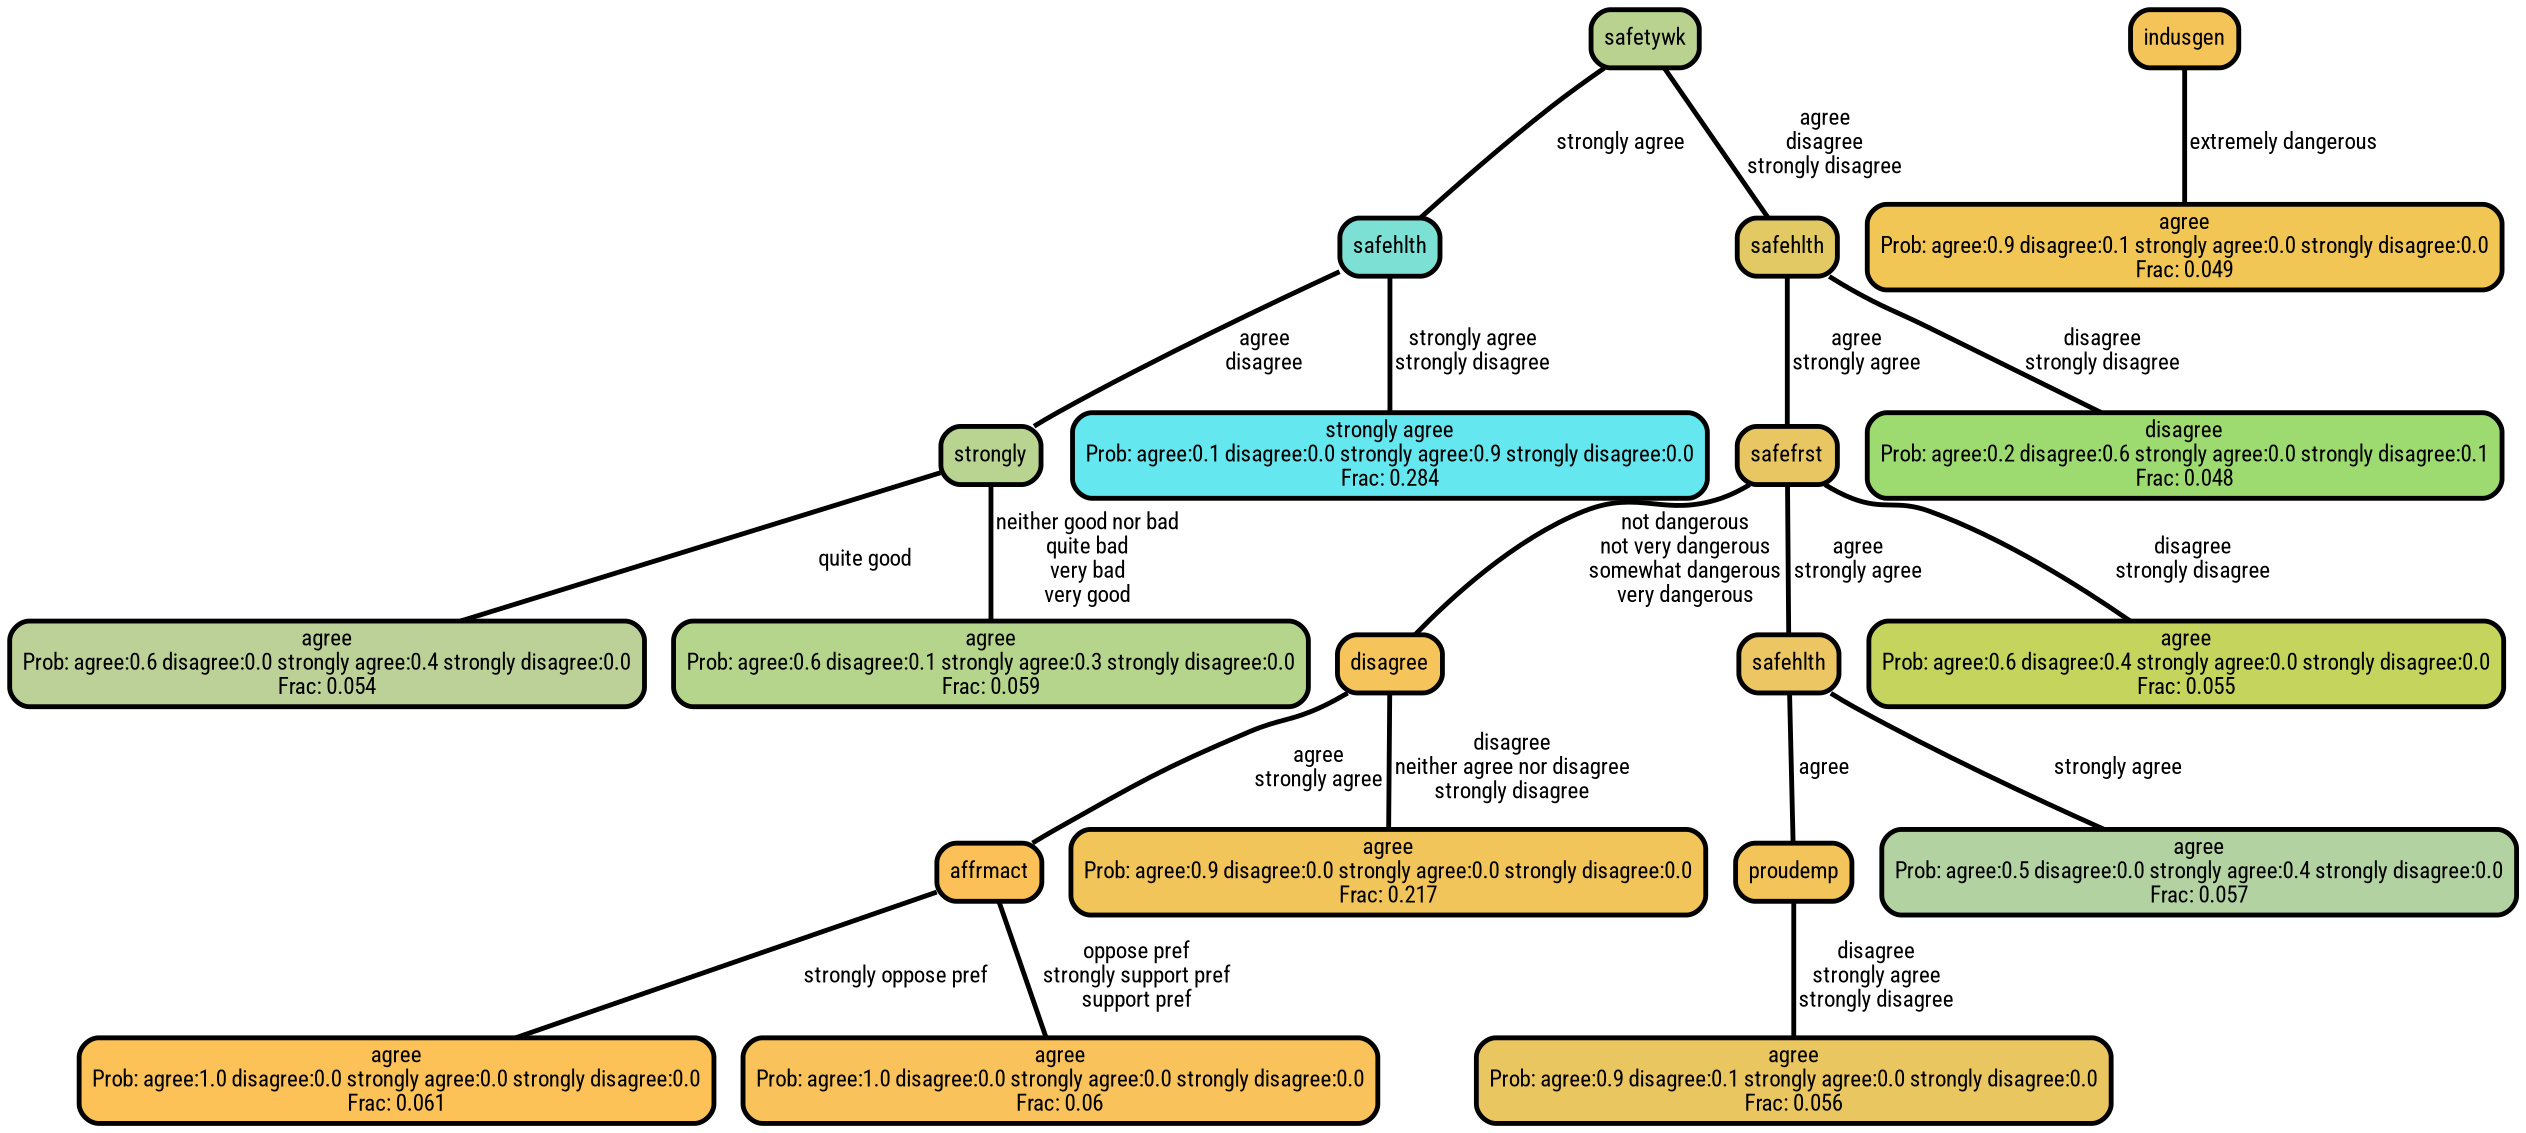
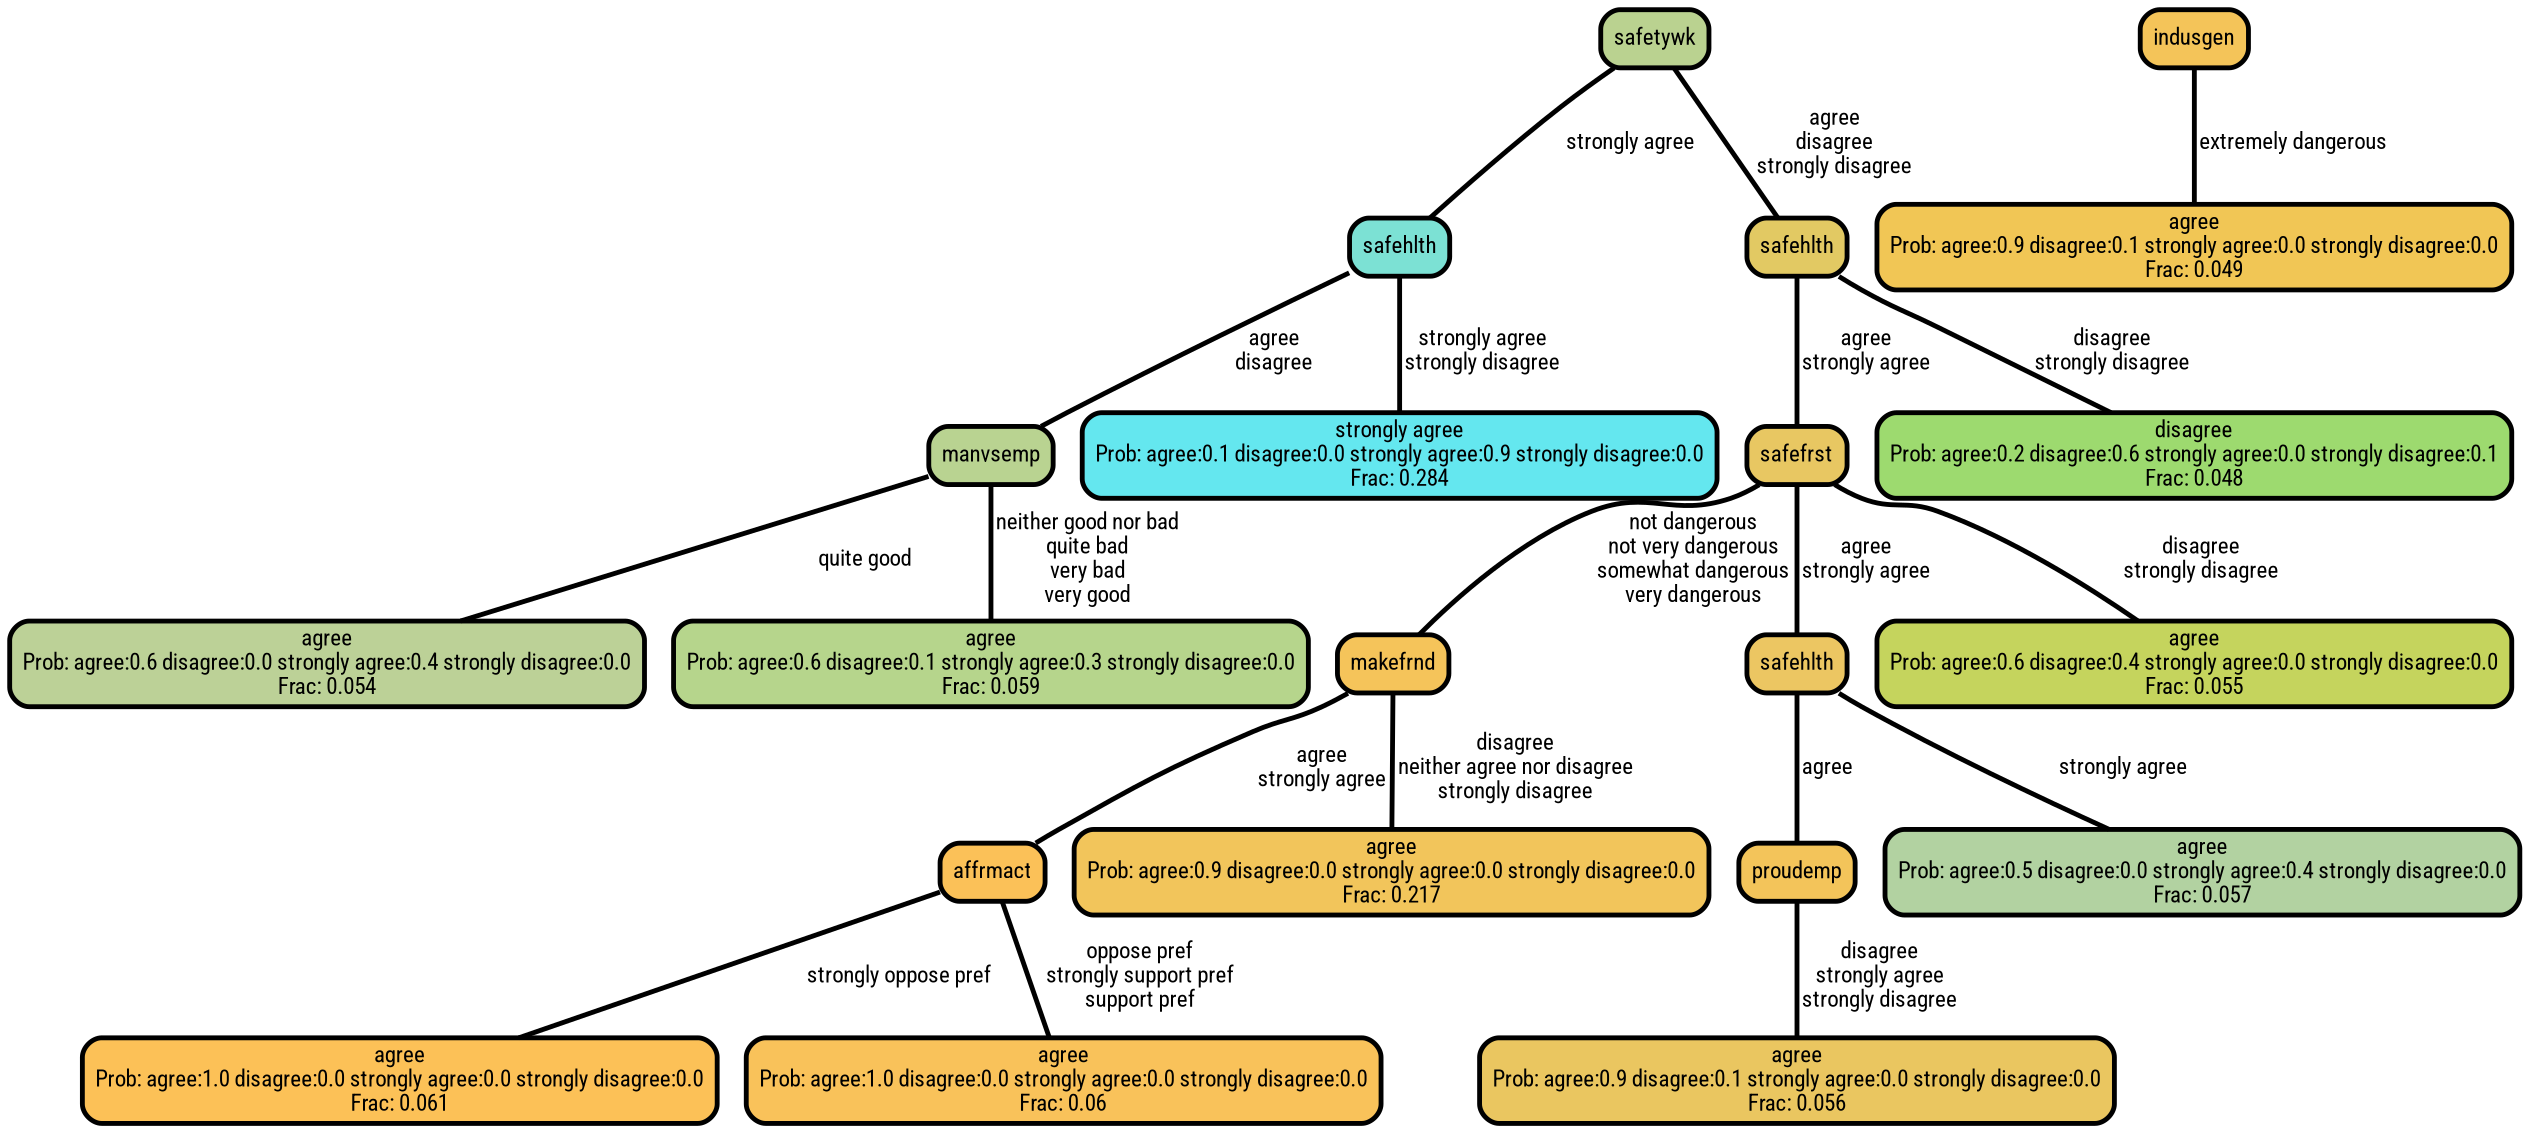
node "strongly": label "strongly" -> "manvsemp"
node "disagree": label "disagree" -> "makefrnd"
